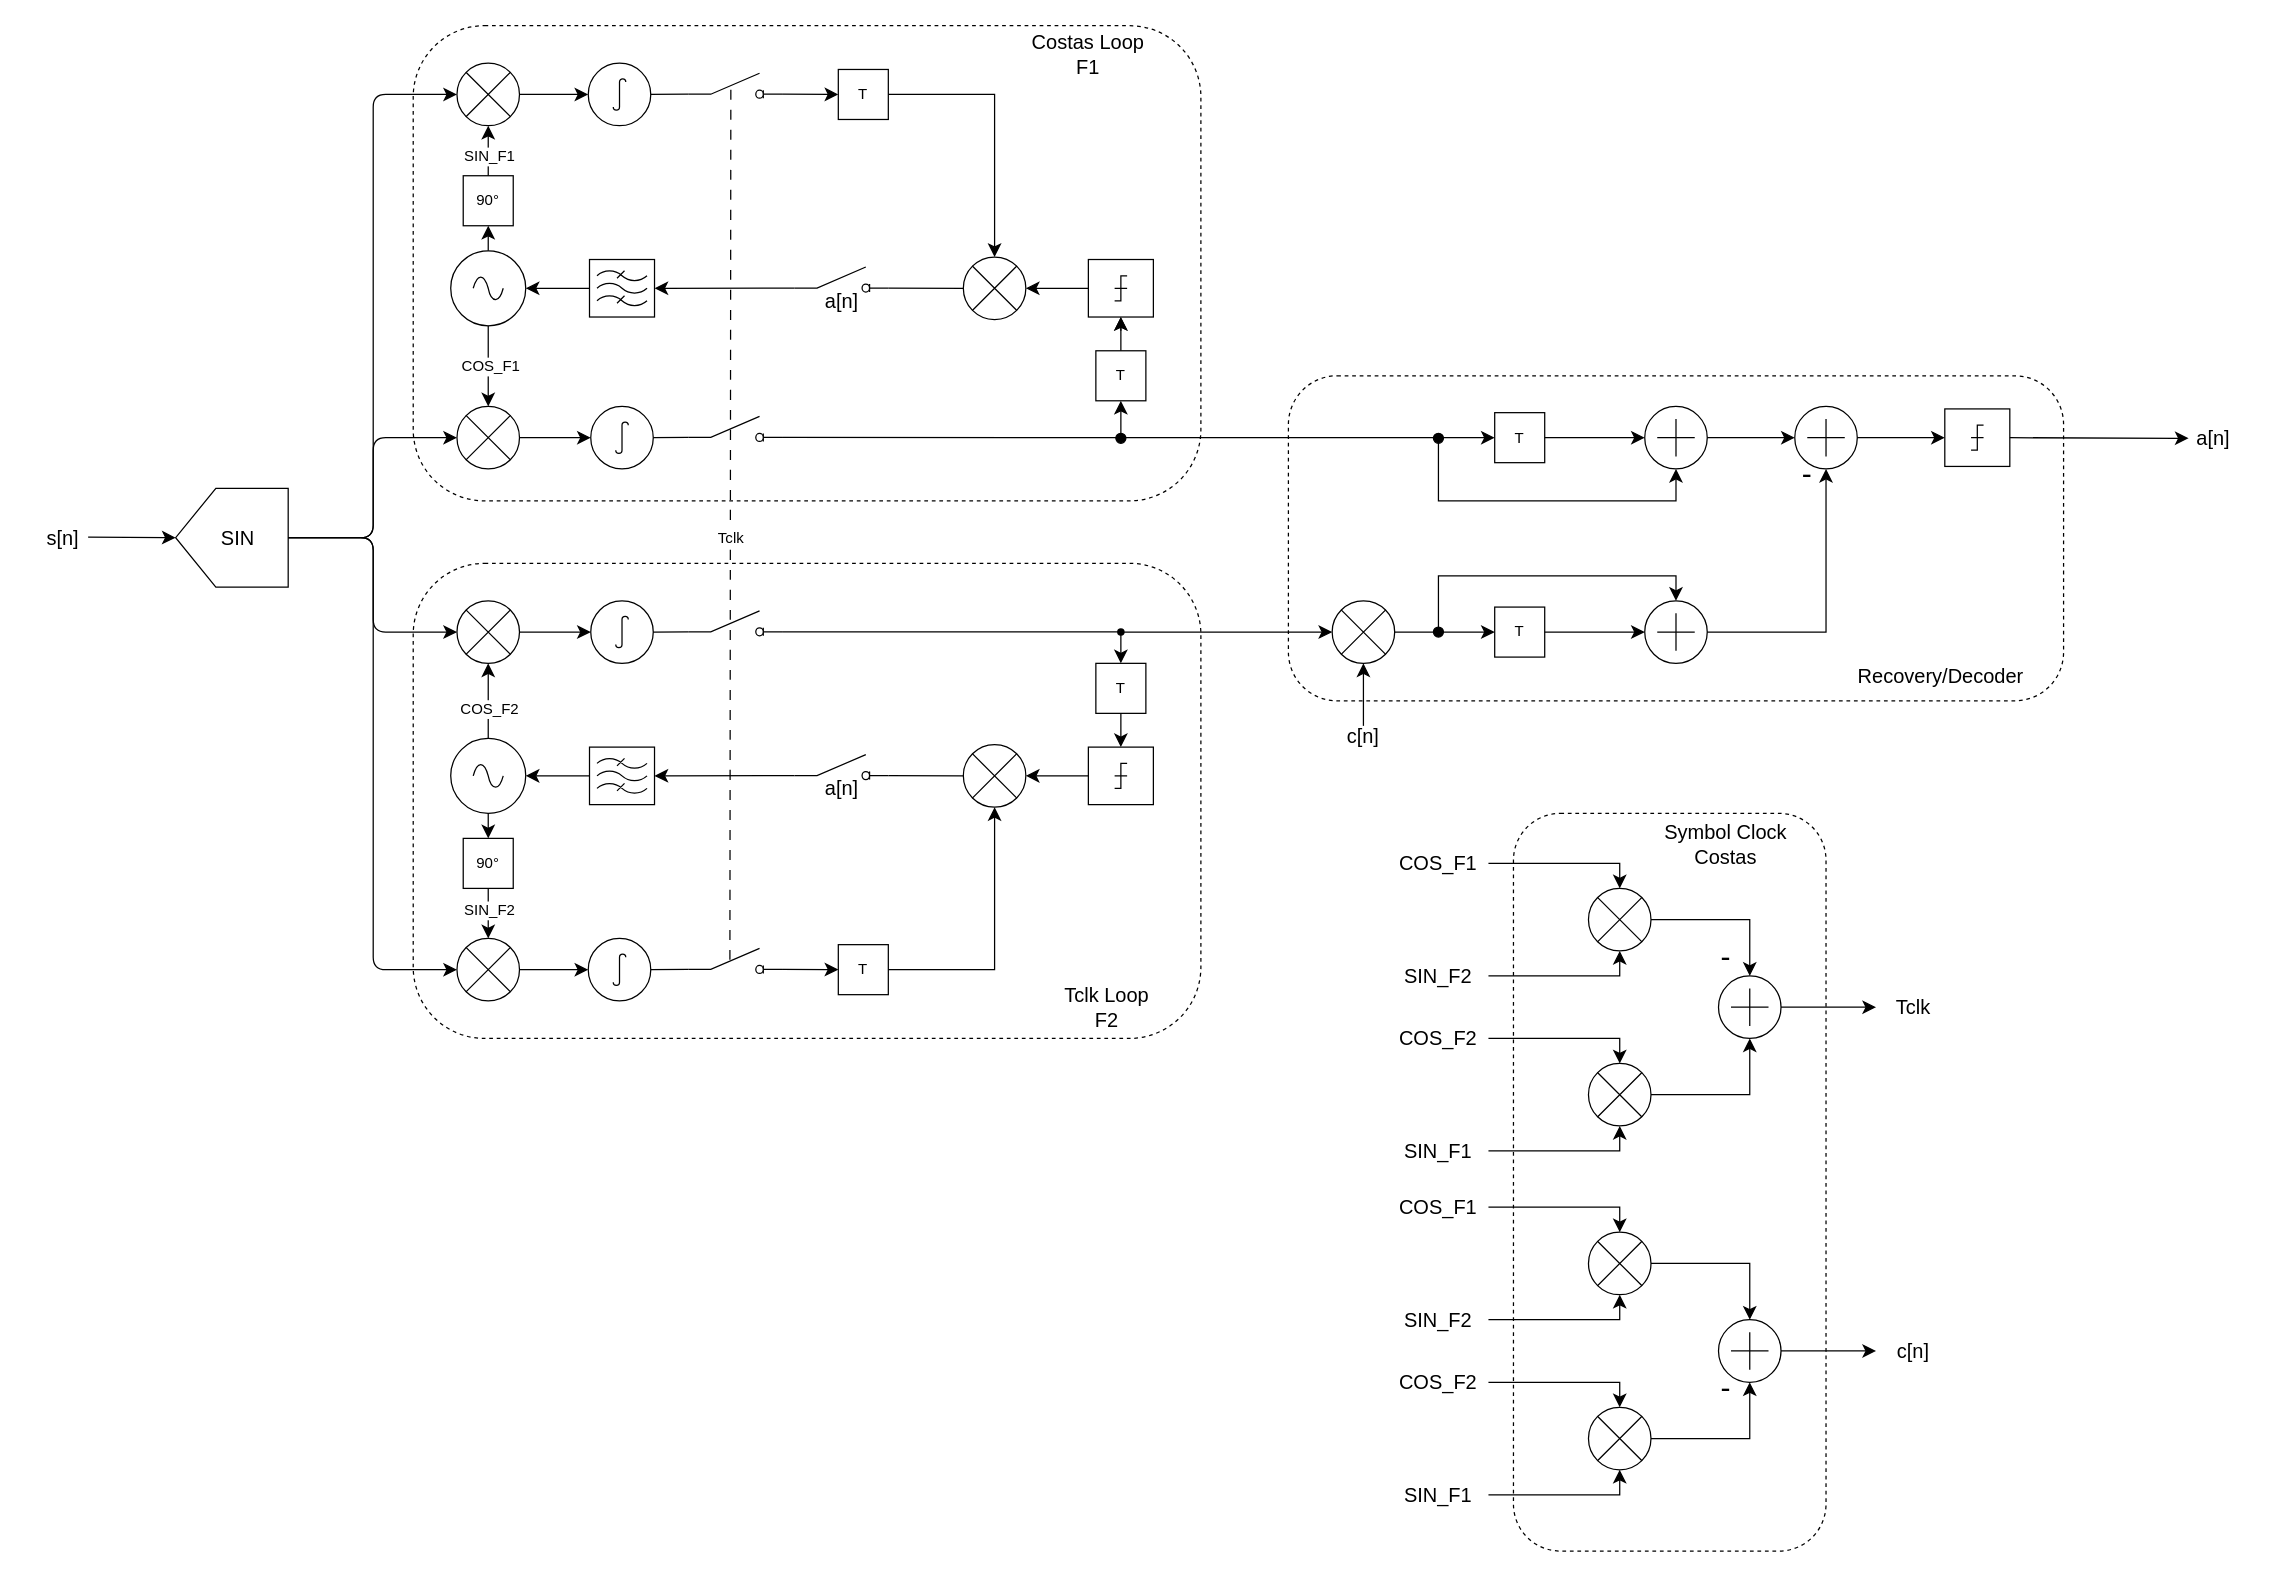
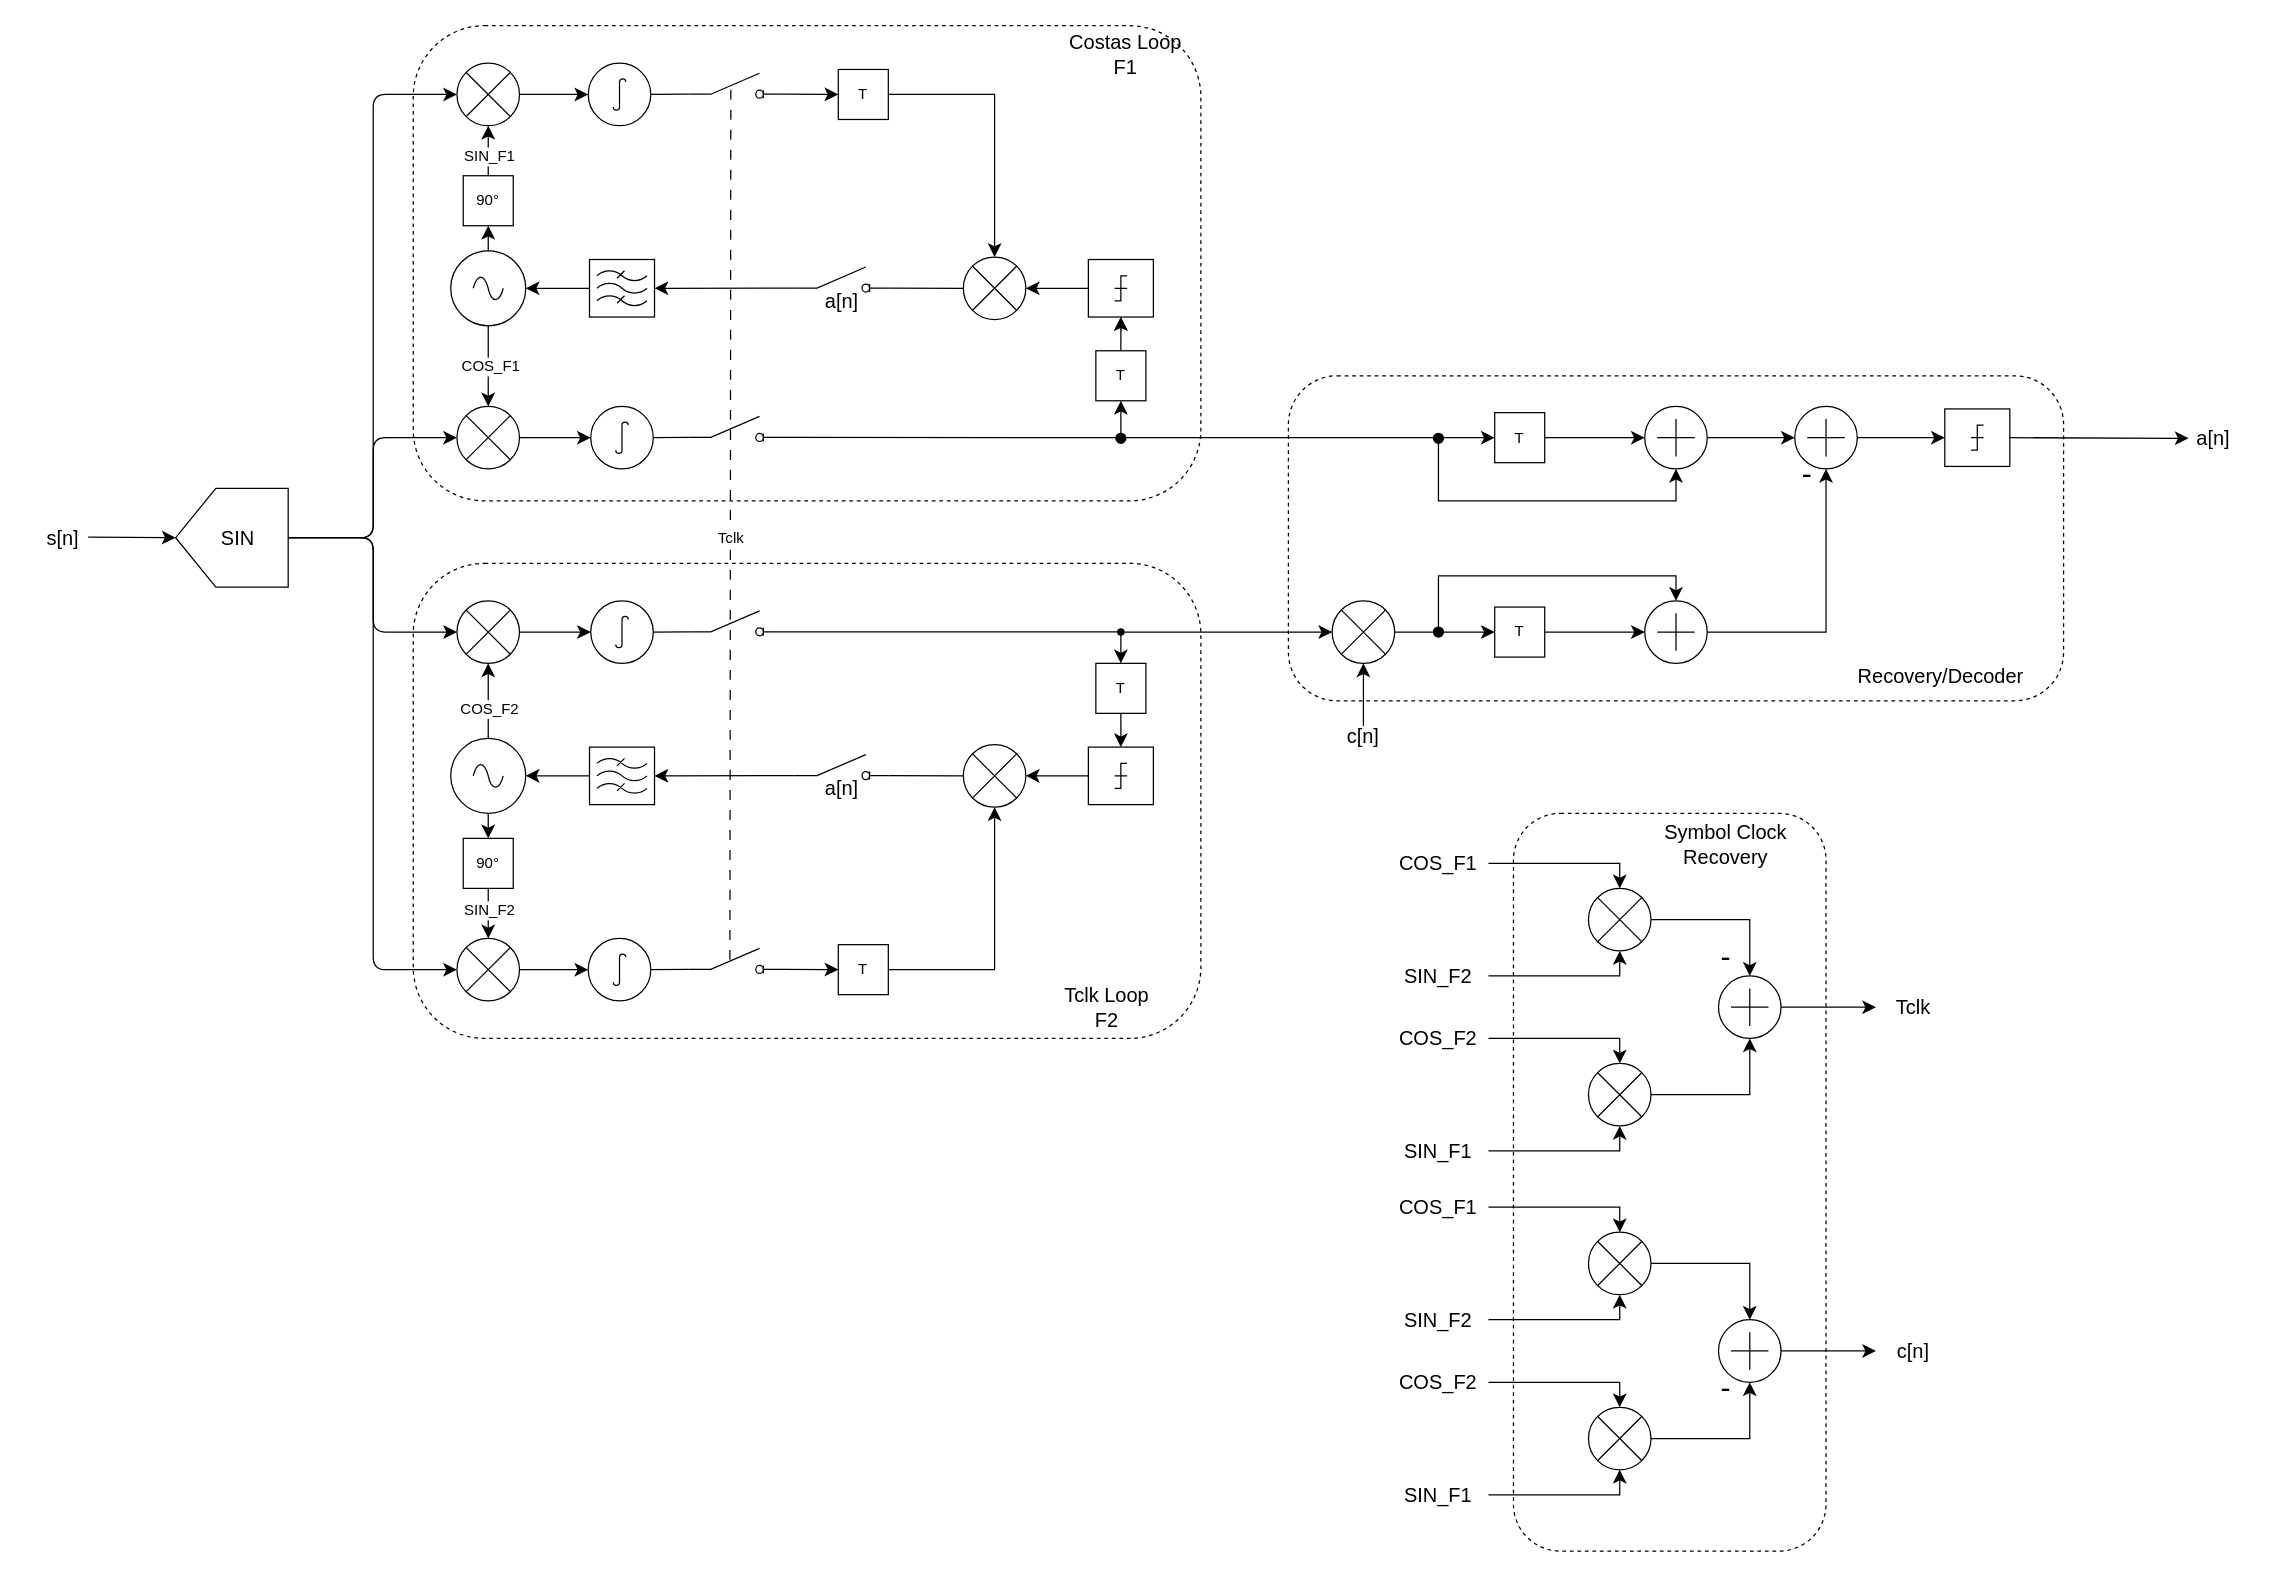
node "Costas Loop F1": moved (1088, 54) -> (1126, 54)
node "Symbol Clock Costas": label "Symbol Clock Costas" -> "Symbol Clock Recovery"
